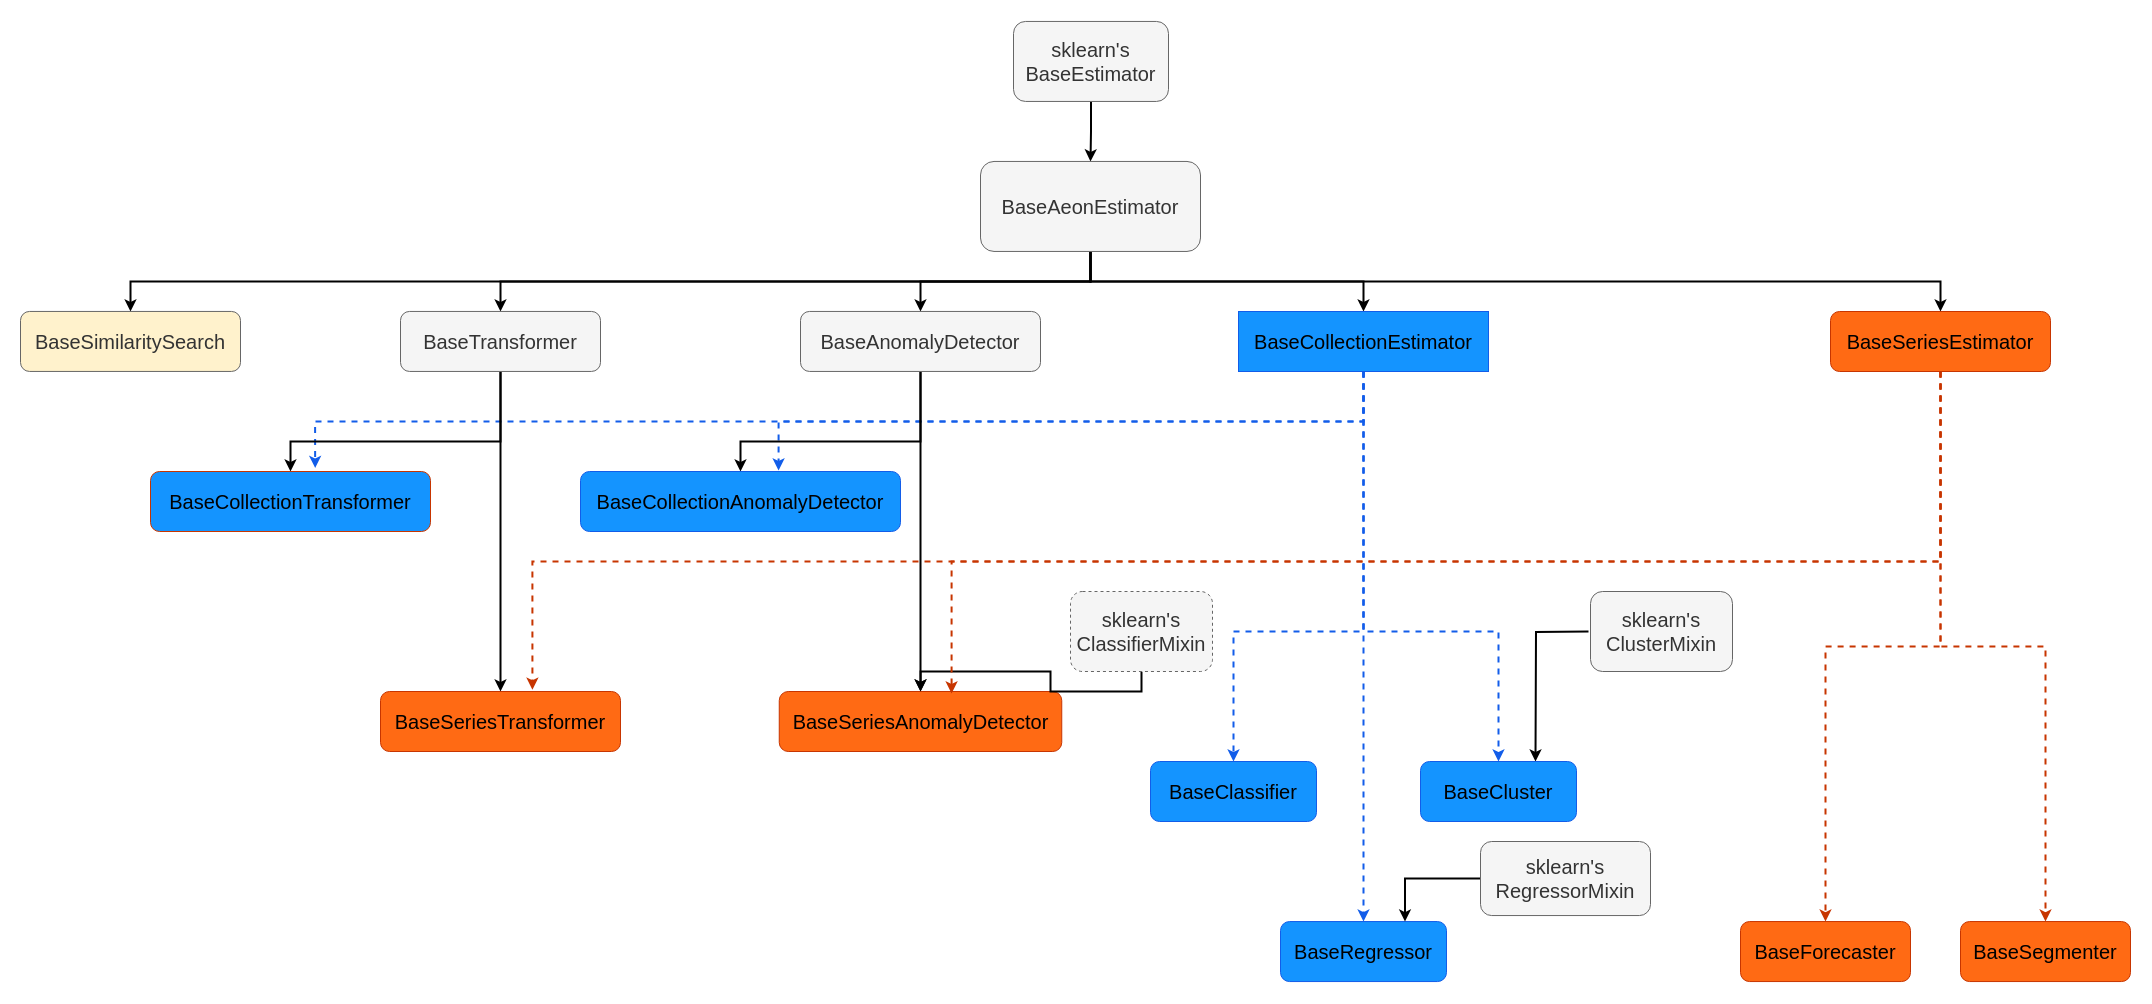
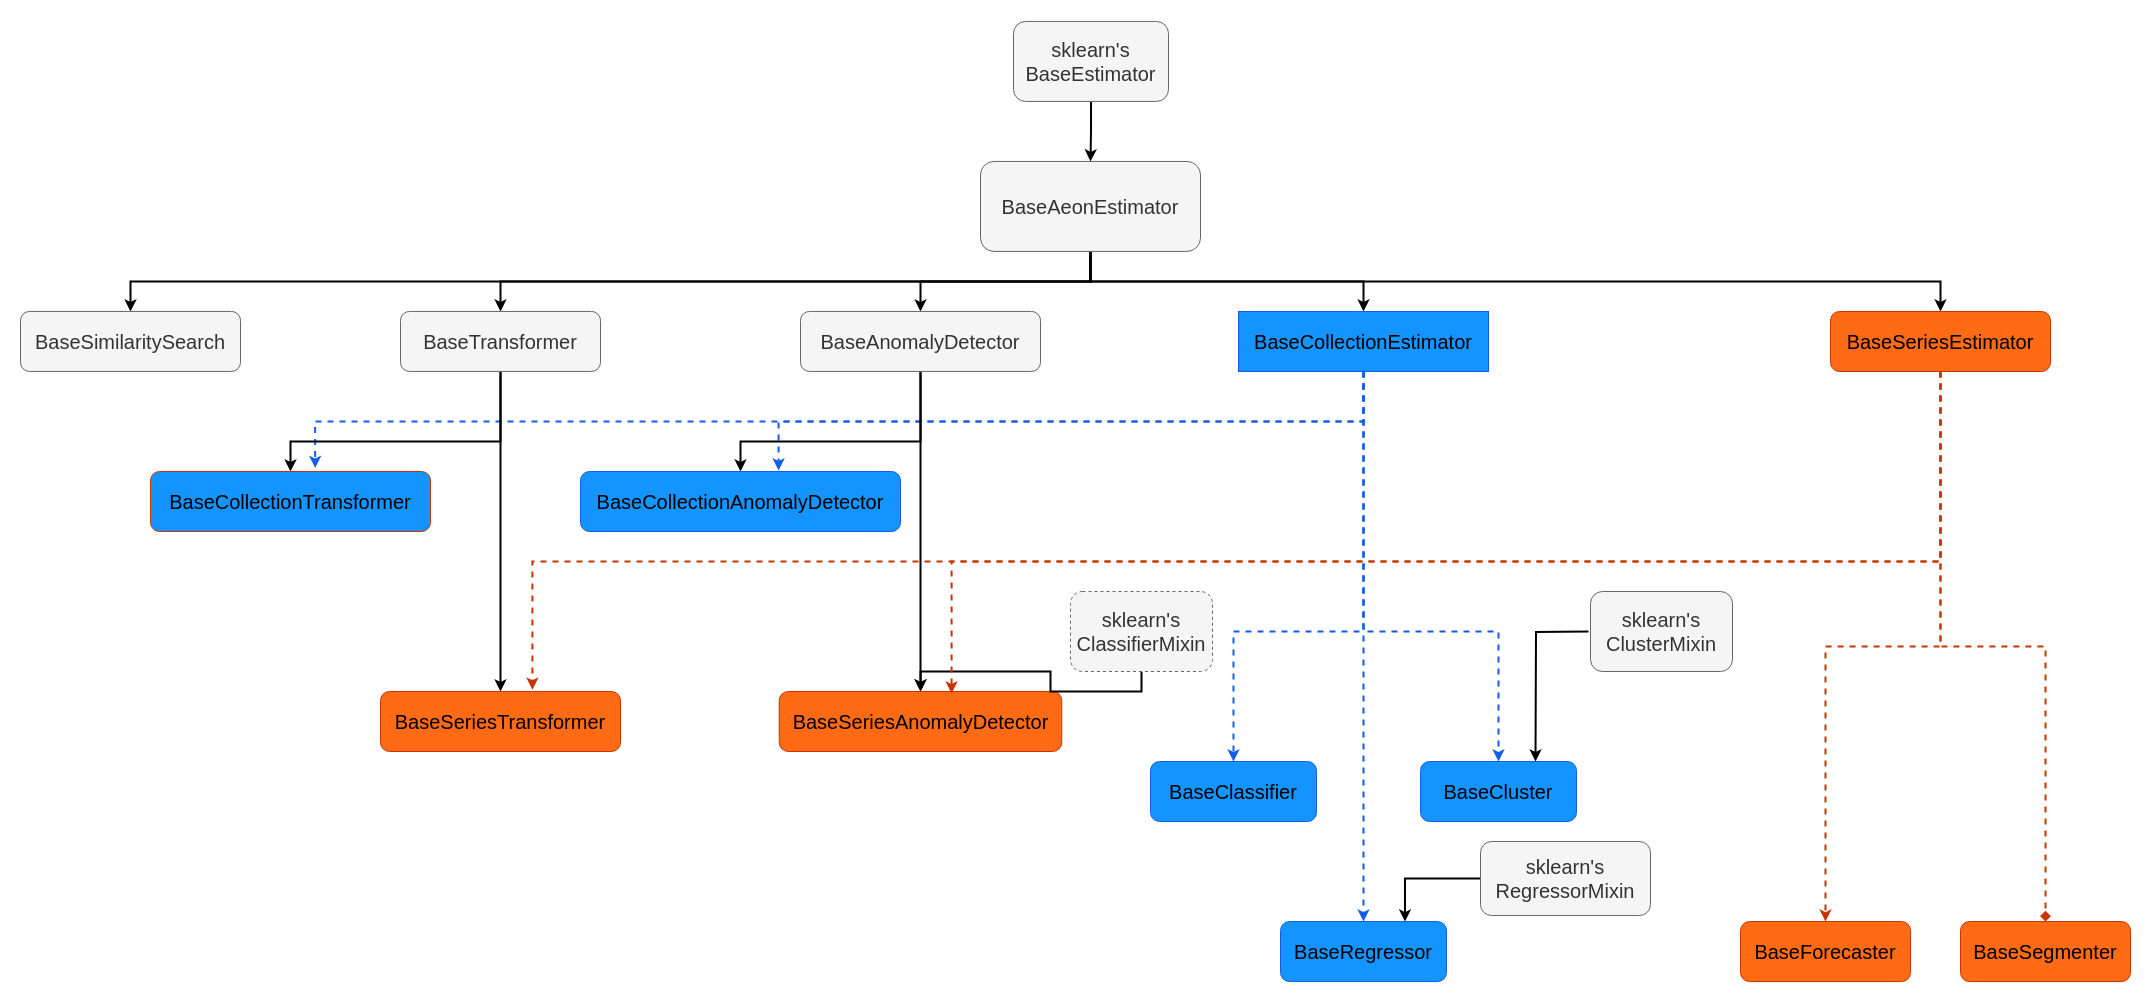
node "BaseSimilaritySearch": fillcolor #fff2cc -> #f5f5f5
edge "BaseSeriesEstimator" -> "BaseSegmenter": arrowhead classic -> diamond
